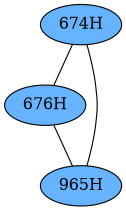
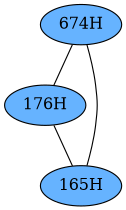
node "676H": label "676H" -> "176H"
node "965H": label "965H" -> "165H"
